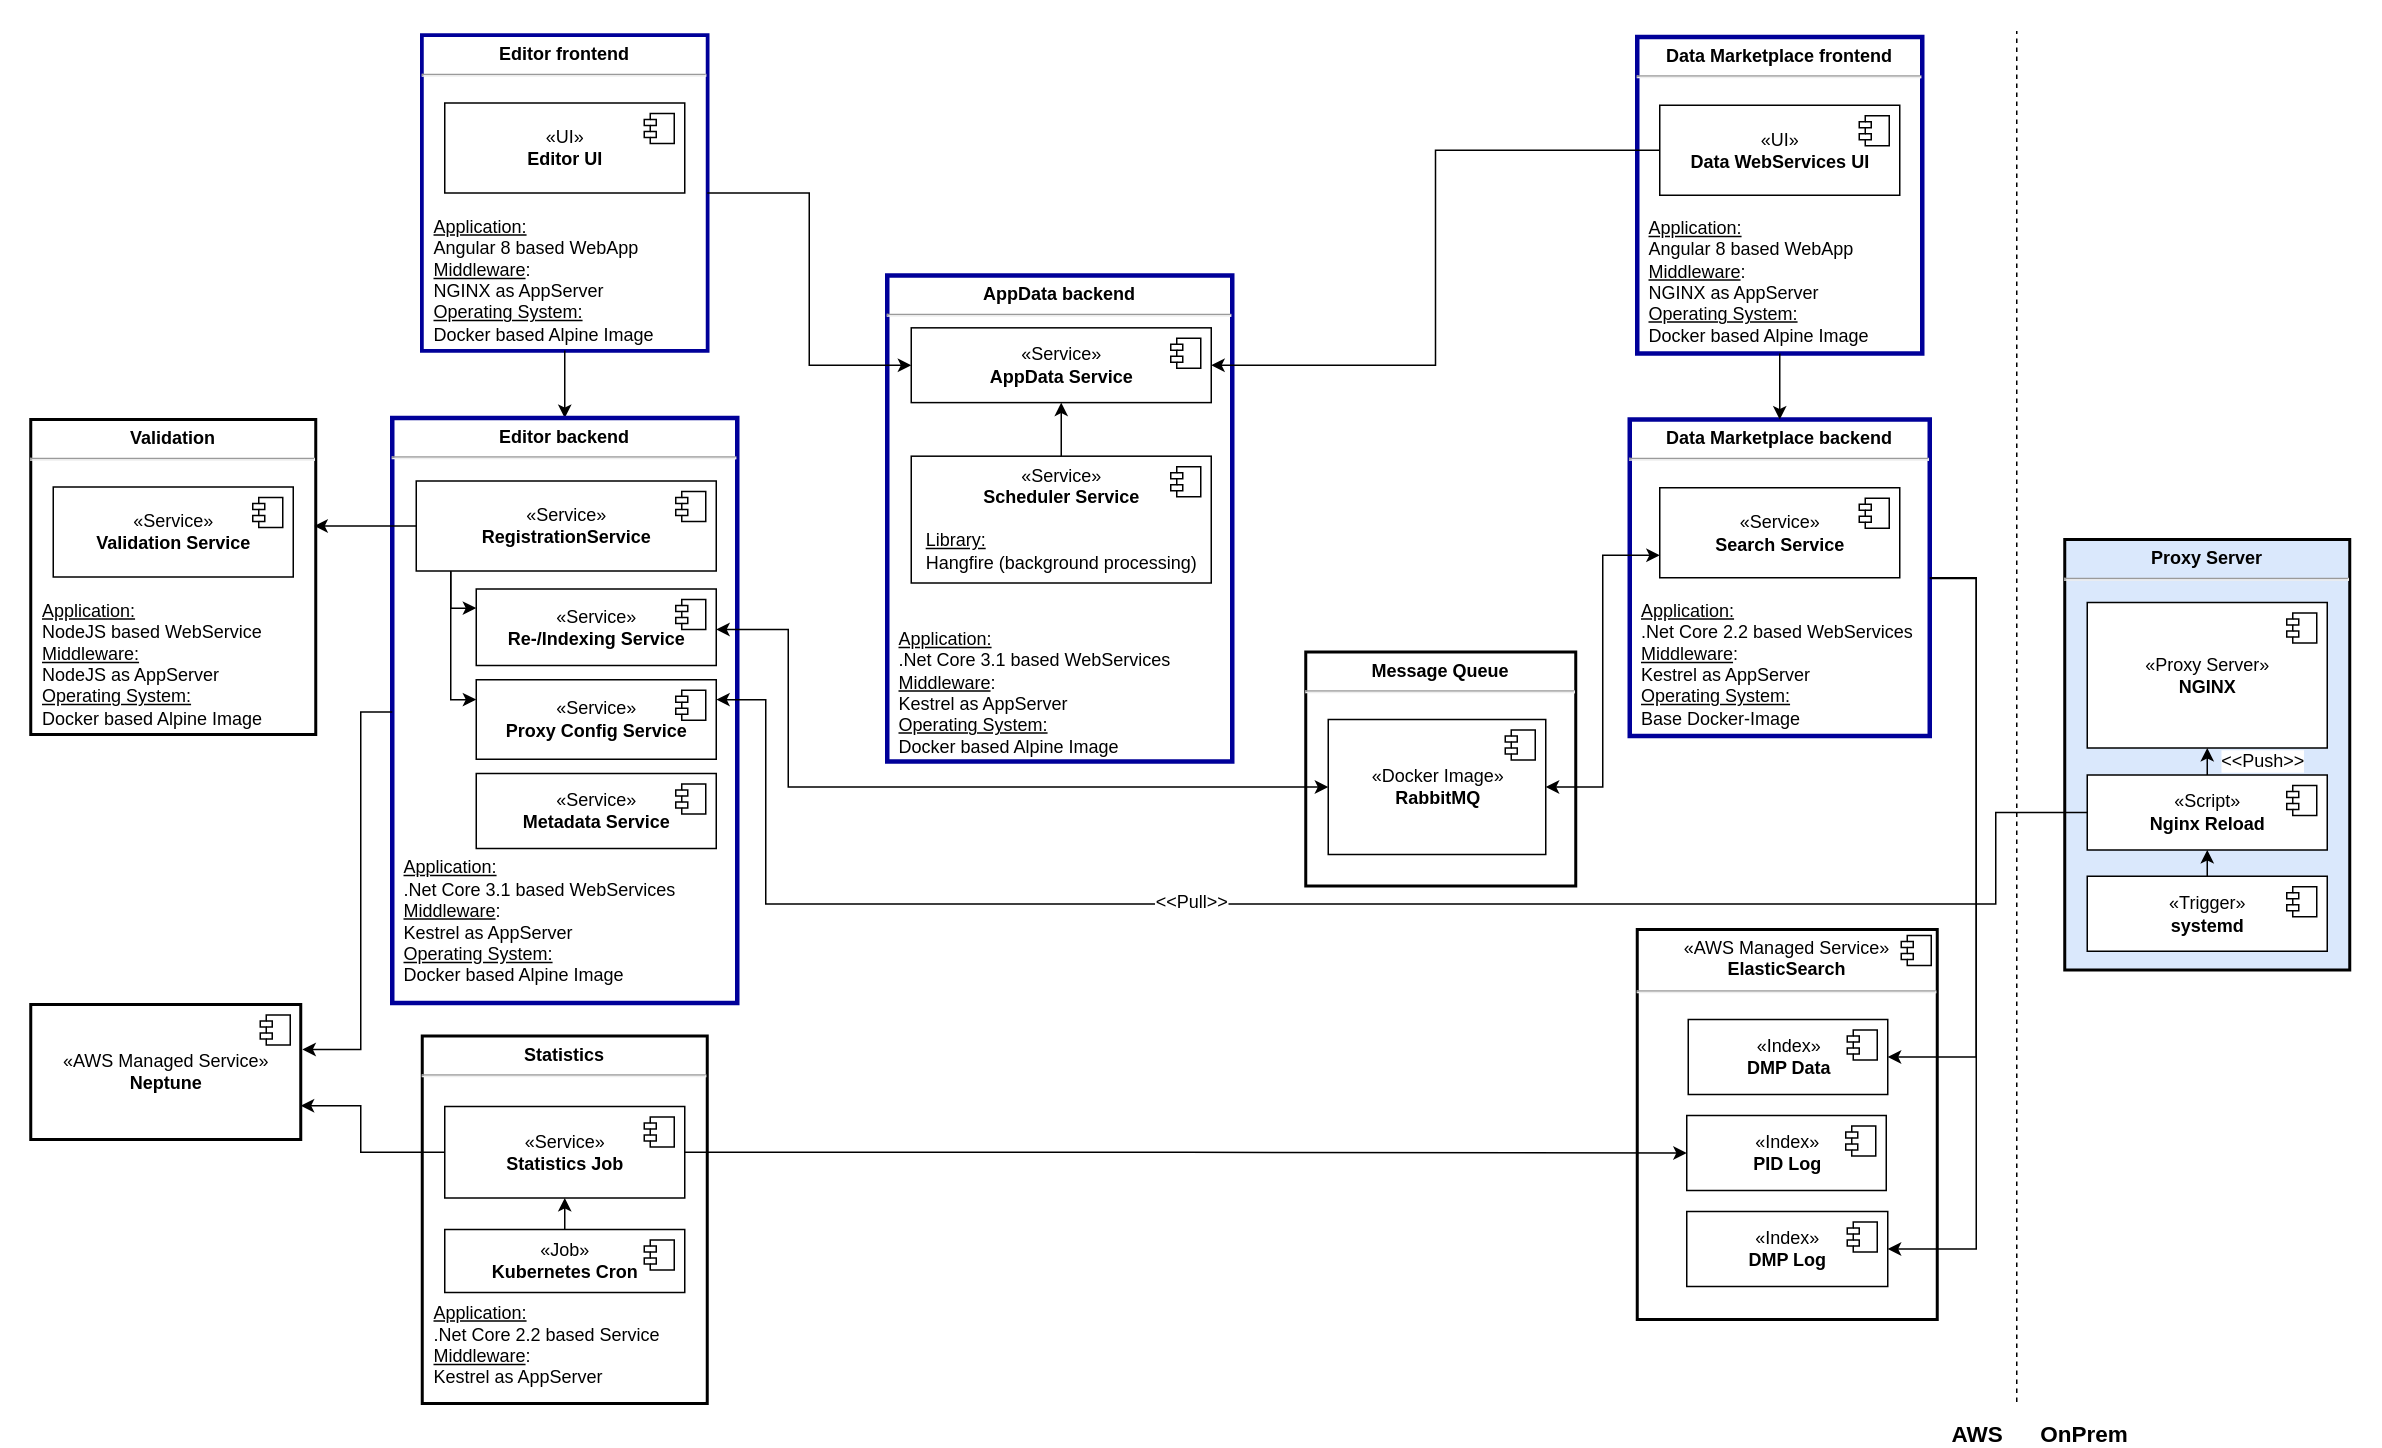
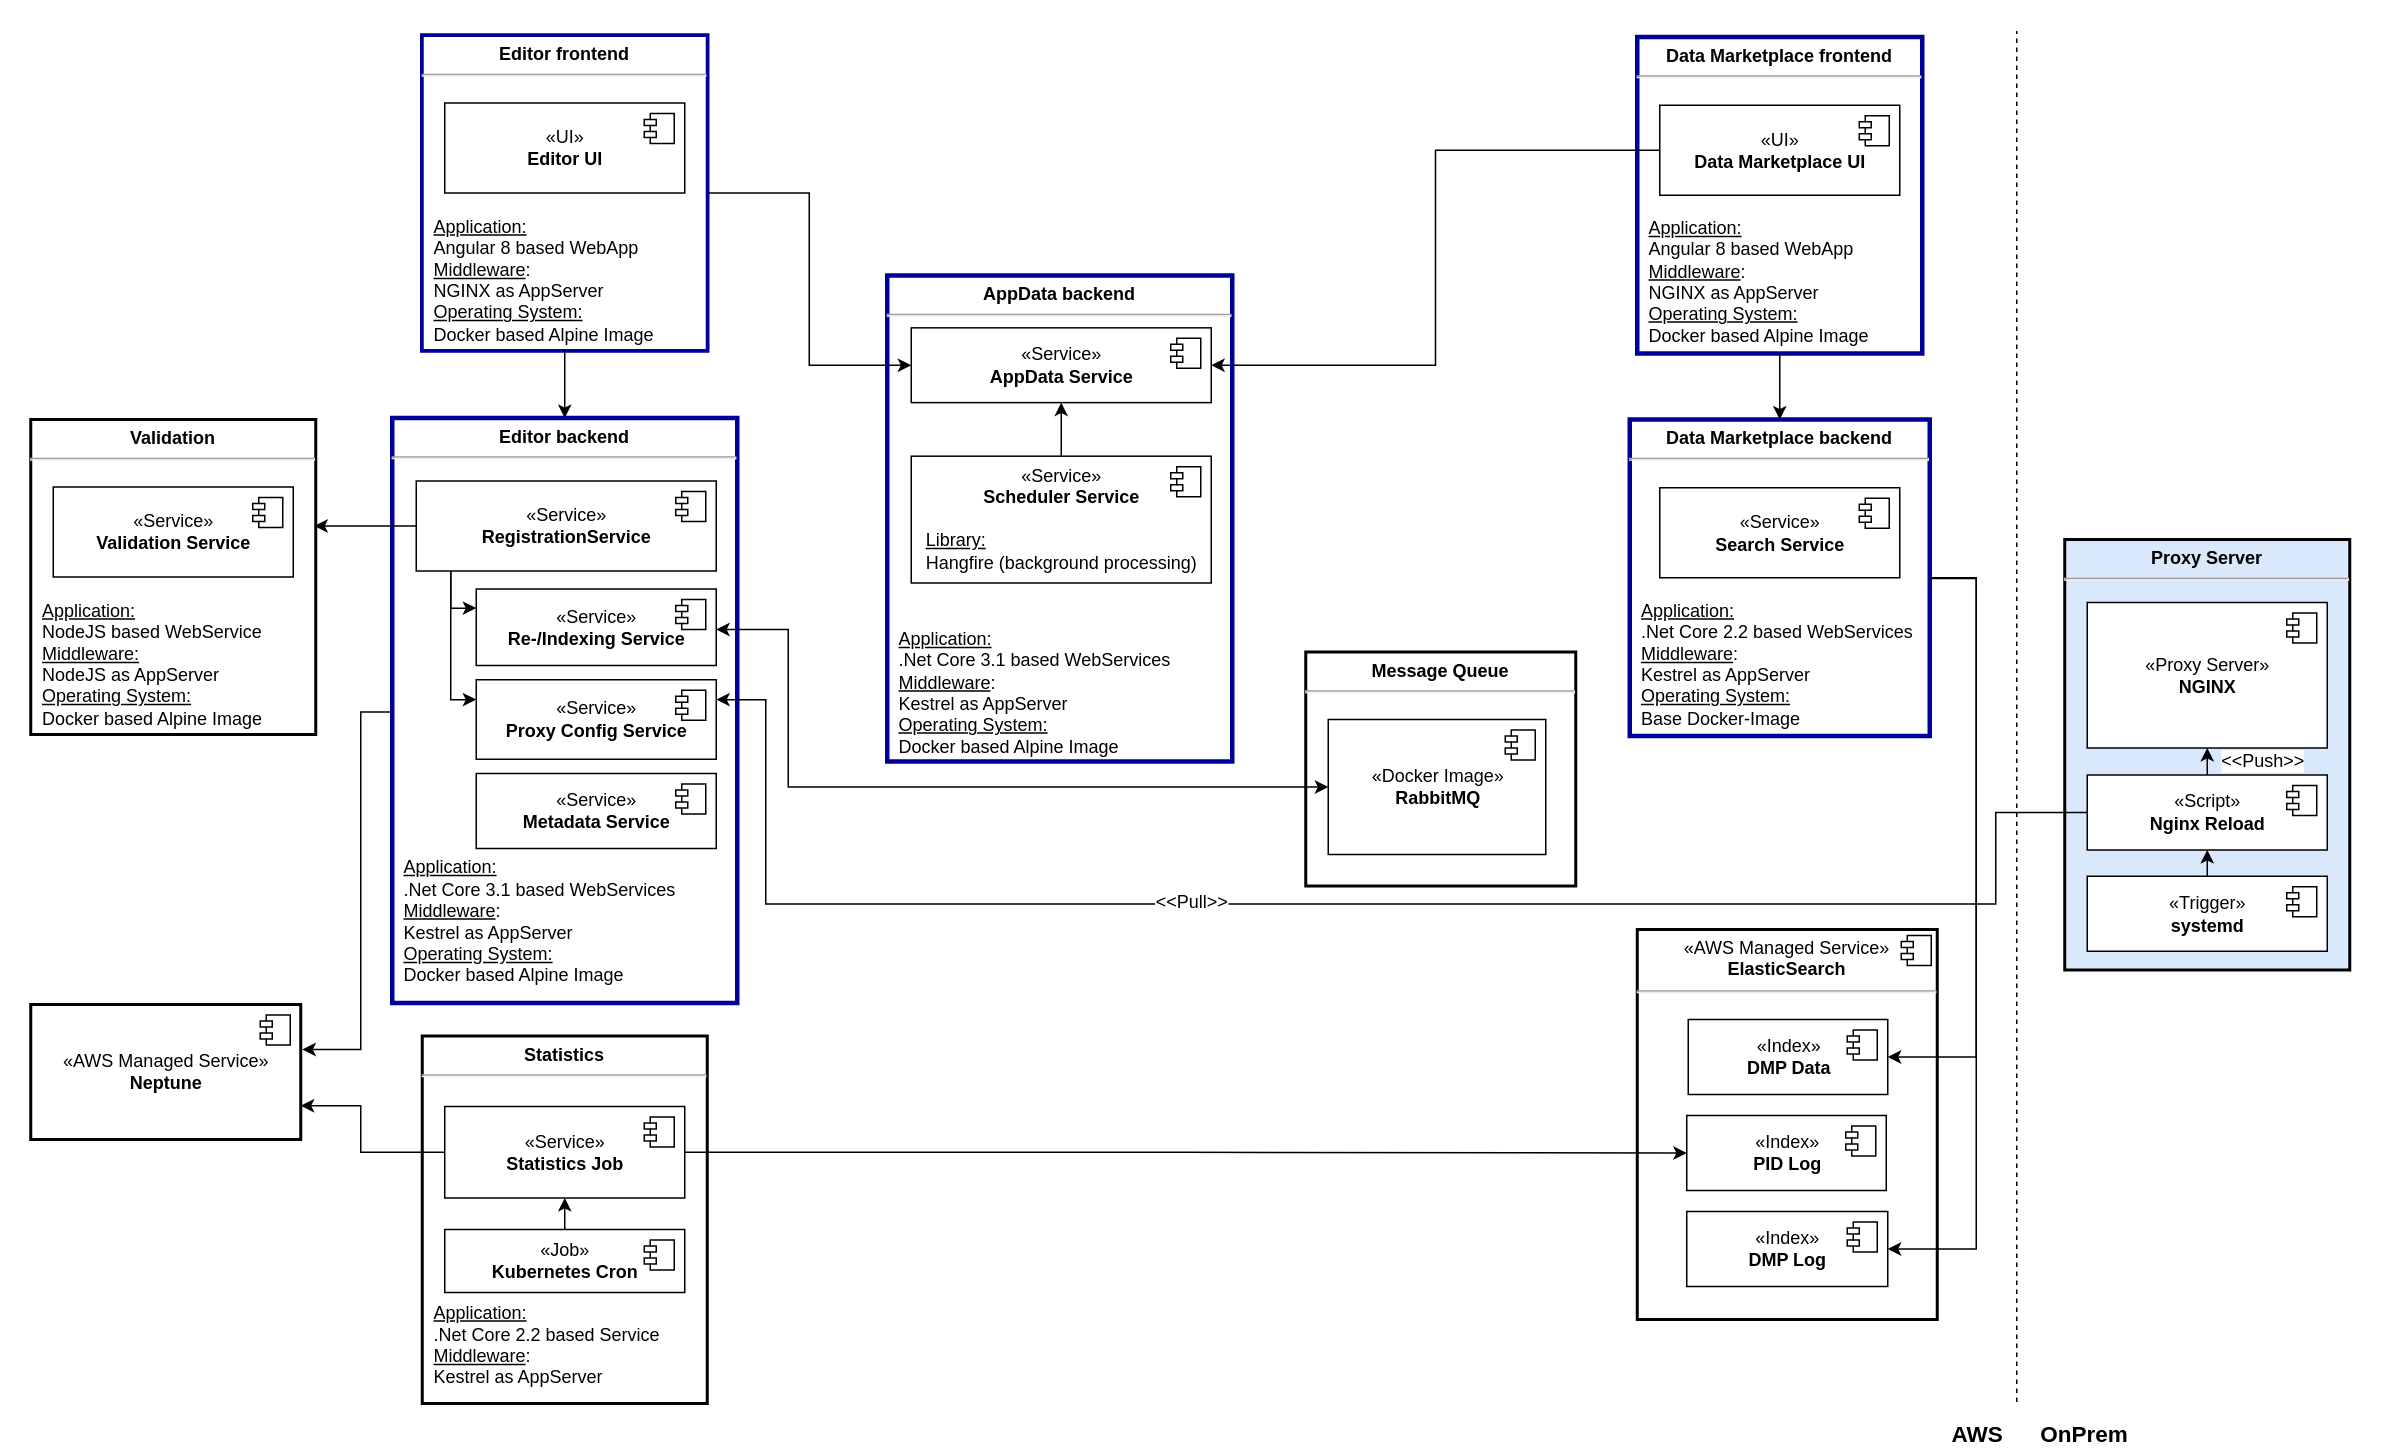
node "«UI» Data WebServices UI": label "«UI» Data WebServices UI" -> "«UI» Data Marketplace UI"
edge "«Service» Search Service" -- "«Docker Image» RabbitMQ": removed
